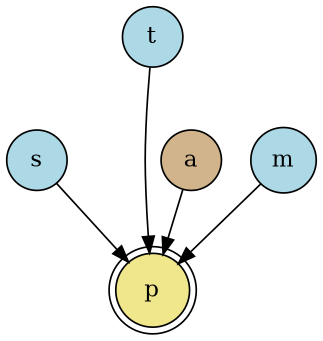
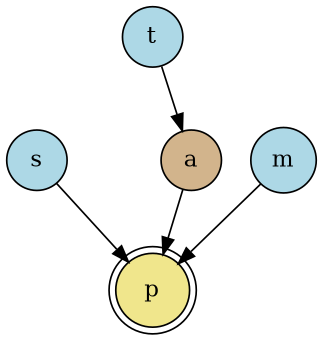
edge "t" -> "p": now "t" -> "a"
